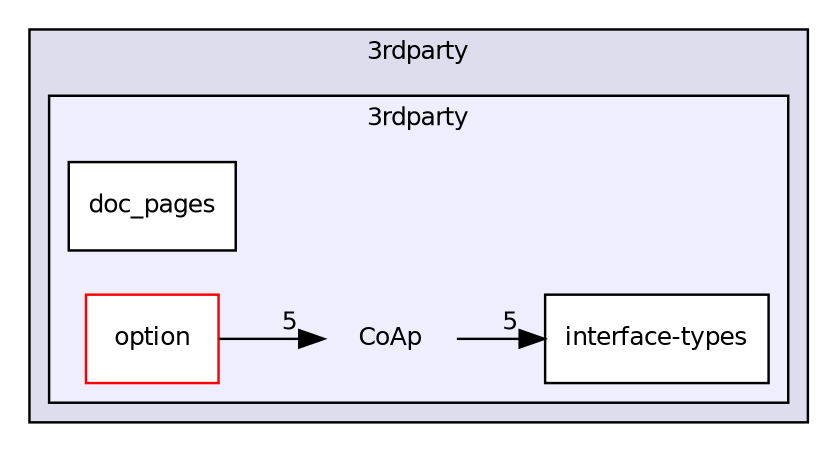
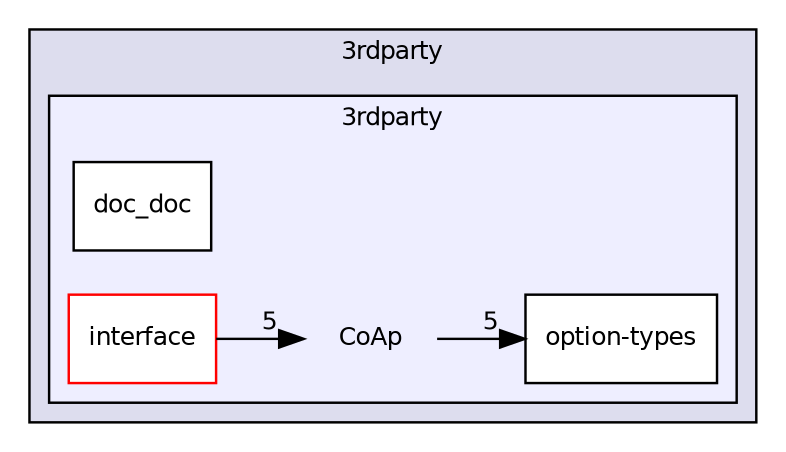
node "doc_pages": label "doc_pages" -> "doc_doc"
node "option": label "option" -> "interface"
node "interface-types": label "interface-types" -> "option-types"
